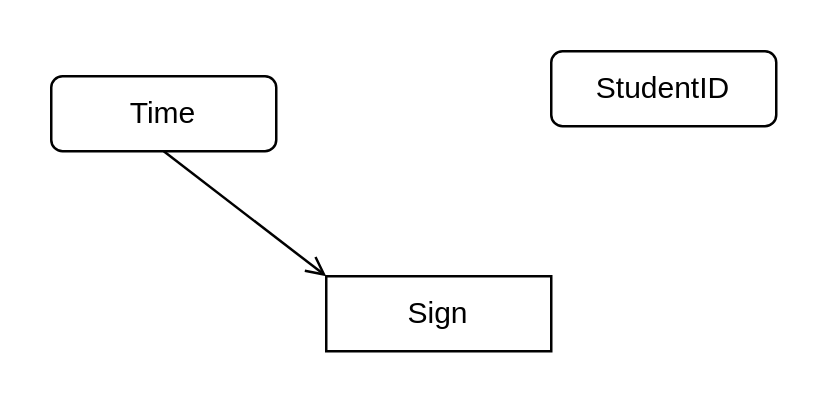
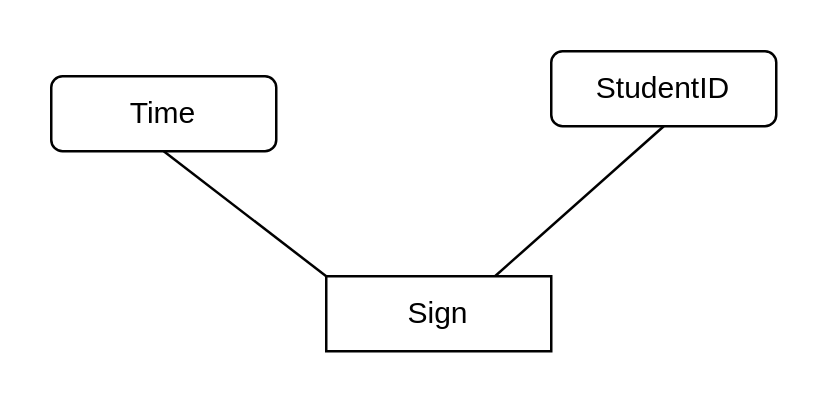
edge "StudentID" -- "Sign": added
edge "Time" -> "Sign": arrowhead open -> none
